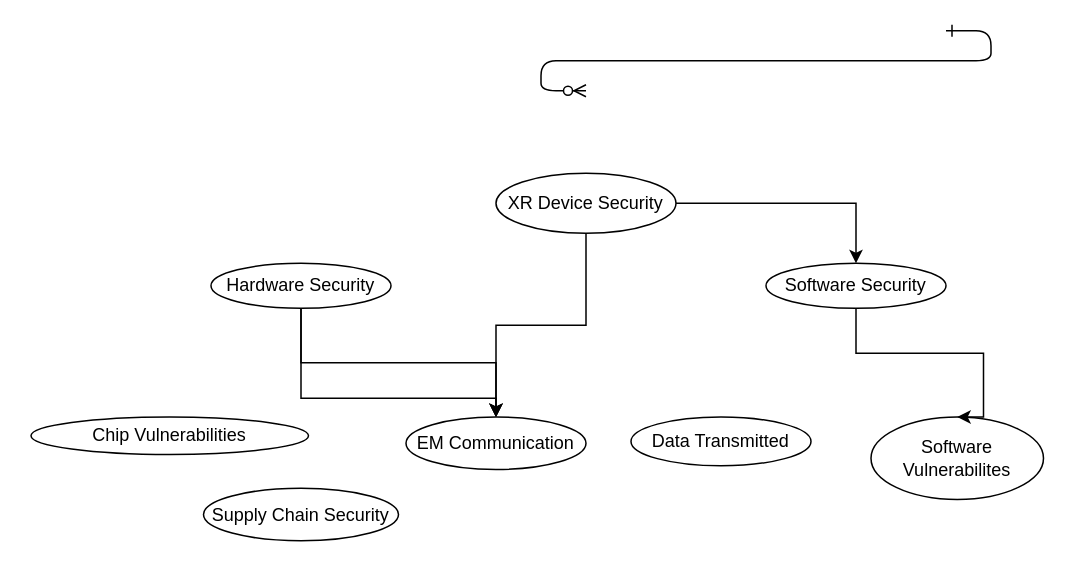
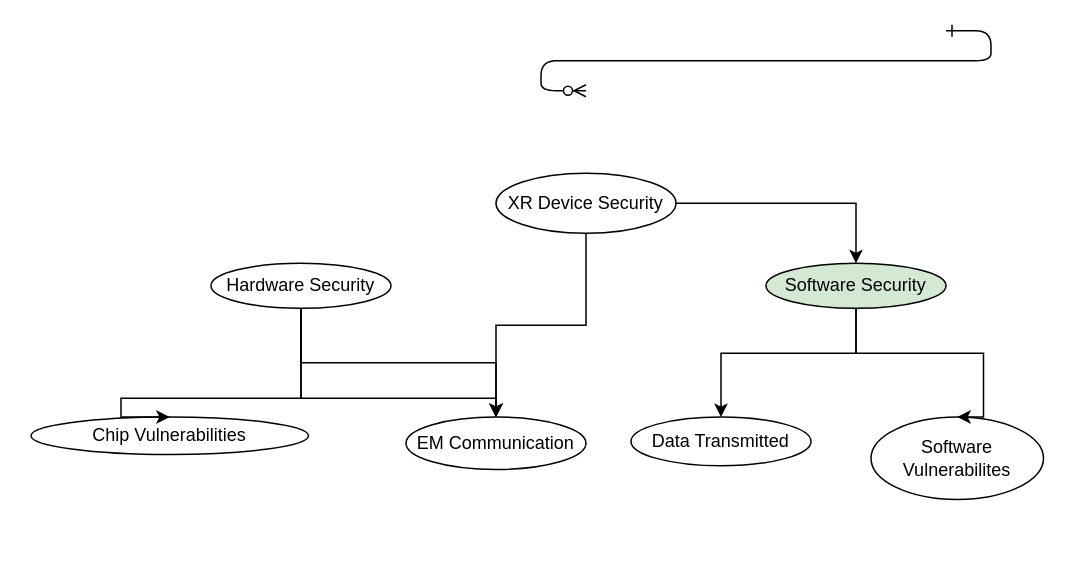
node "Software Security": fillcolor #ffffff -> #d5e8d4
edge "Software Security" -> "Data Transmitted": added
edge "Hardware Security" -> "Chip Vulnerabilities": added
node "Supply Chain Security": removed
